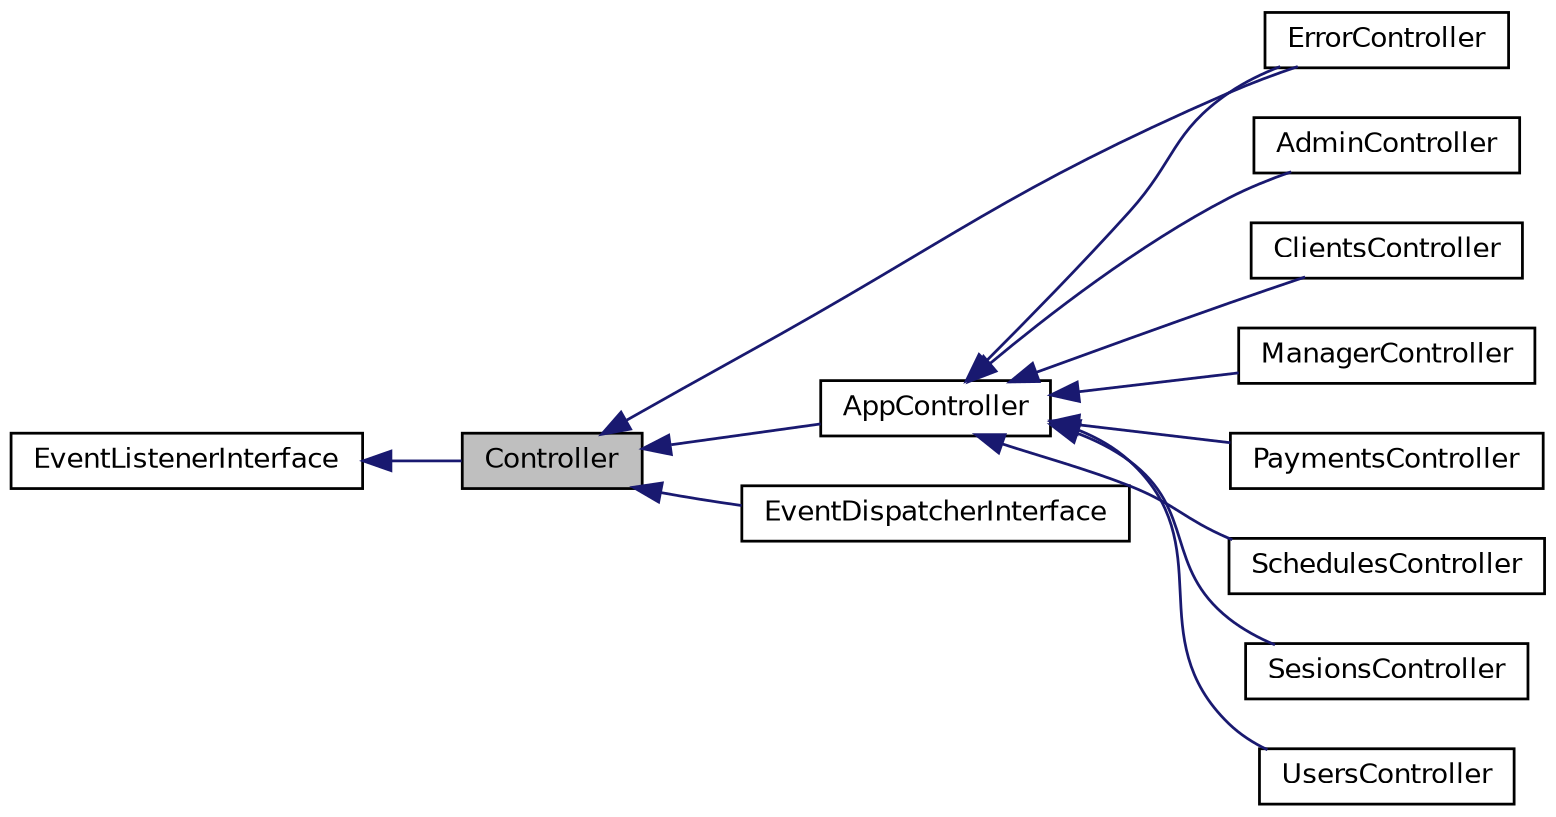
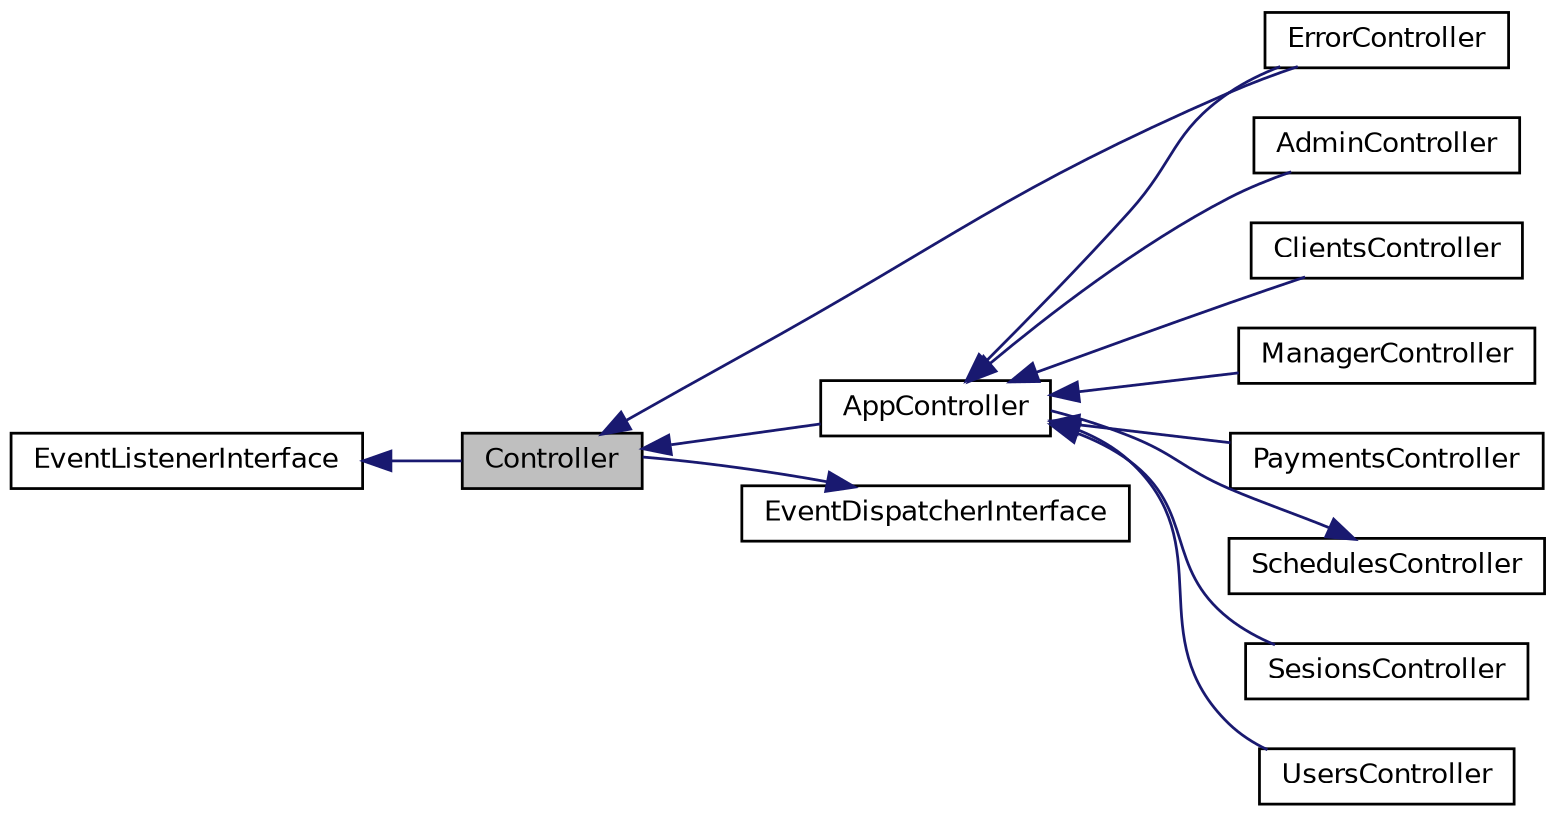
edge "SchedulesController" -> "AppController": reversed
edge "EventDispatcherInterface" -> "Controller": reversed
